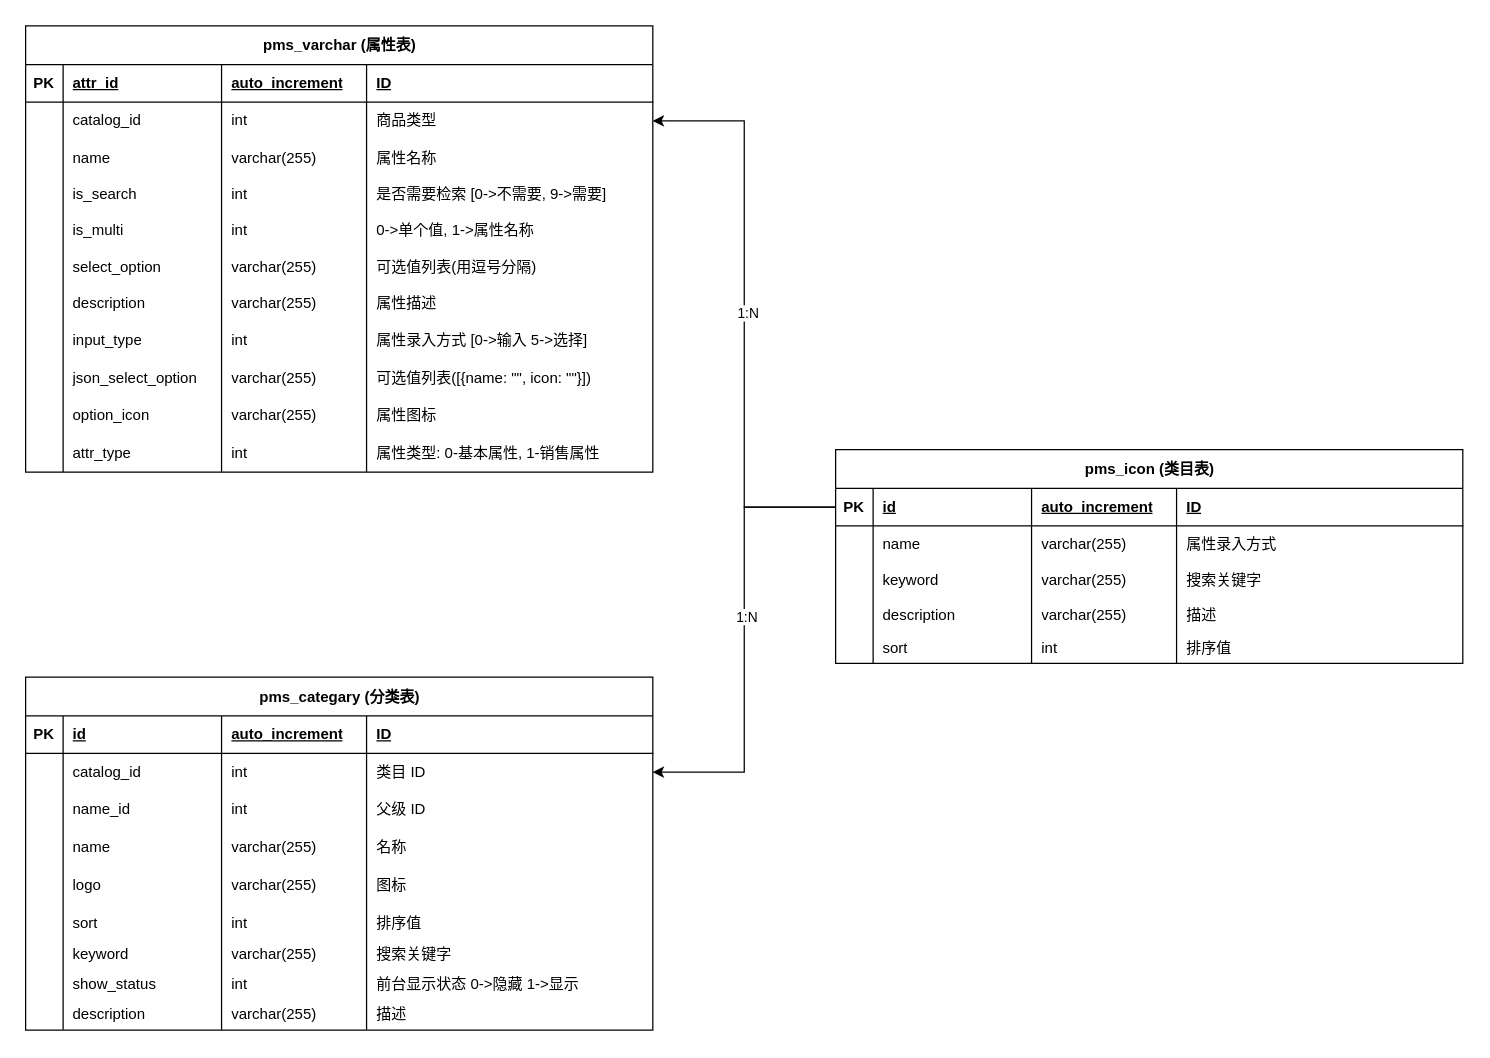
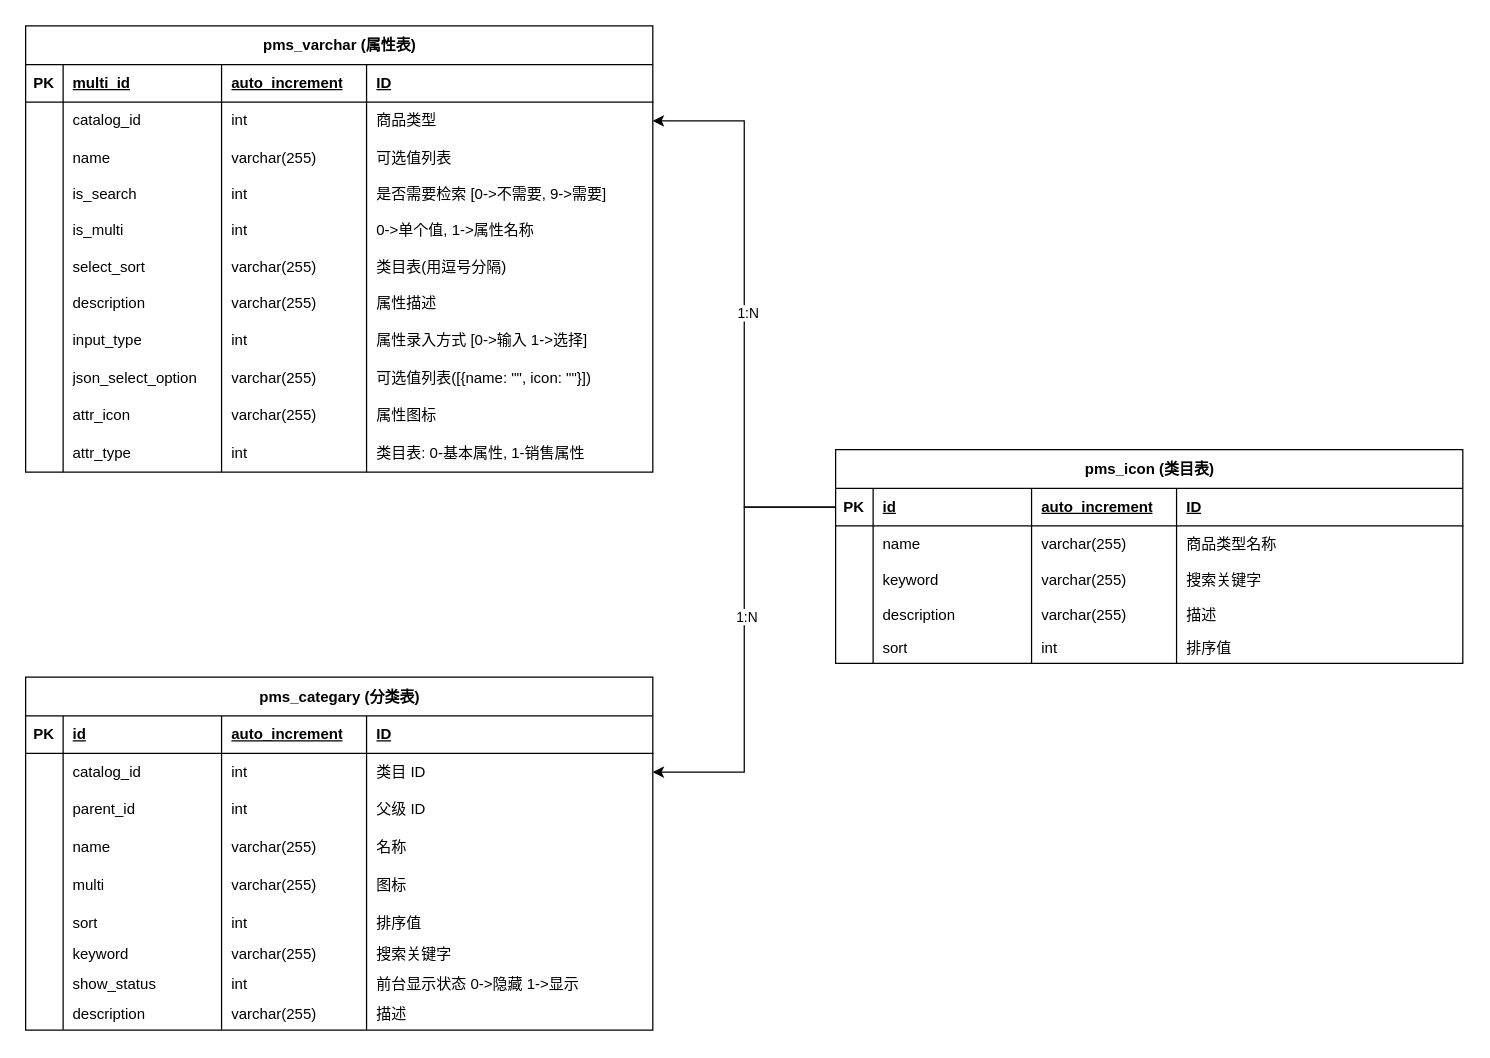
node "attr_id": label "attr_id" -> "multi_id"
node "属性名称": label "属性名称" -> "可选值列表"
node "select_option": label "select_option" -> "select_sort"
node "可选值列表(用逗号分隔)": label "可选值列表(用逗号分隔)" -> "类目表(用逗号分隔)"
node "属性录入方式 [0->输入 5->选择]": label "属性录入方式 [0->输入 5->选择]" -> "属性录入方式 [0->输入 1->选择]"
node "option_icon": label "option_icon" -> "attr_icon"
node "属性类型: 0-基本属性, 1-销售属性": label "属性类型: 0-基本属性, 1-销售属性" -> "类目表: 0-基本属性, 1-销售属性"
node "属性录入方式": label "属性录入方式" -> "商品类型名称"
node "name_id": label "name_id" -> "parent_id"
node "logo": label "logo" -> "multi"
